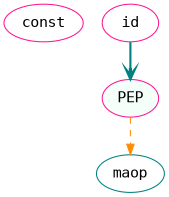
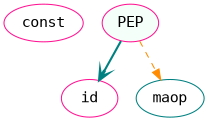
edge "id" -> "PEP": reversed
